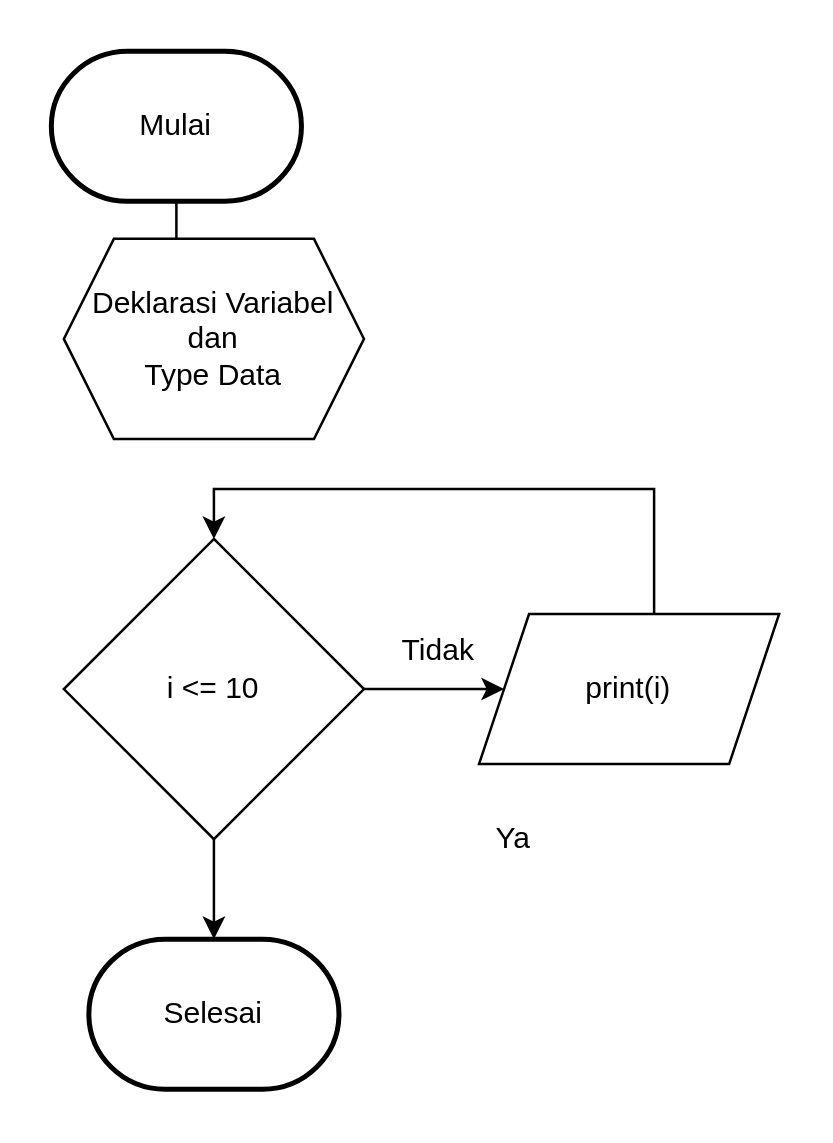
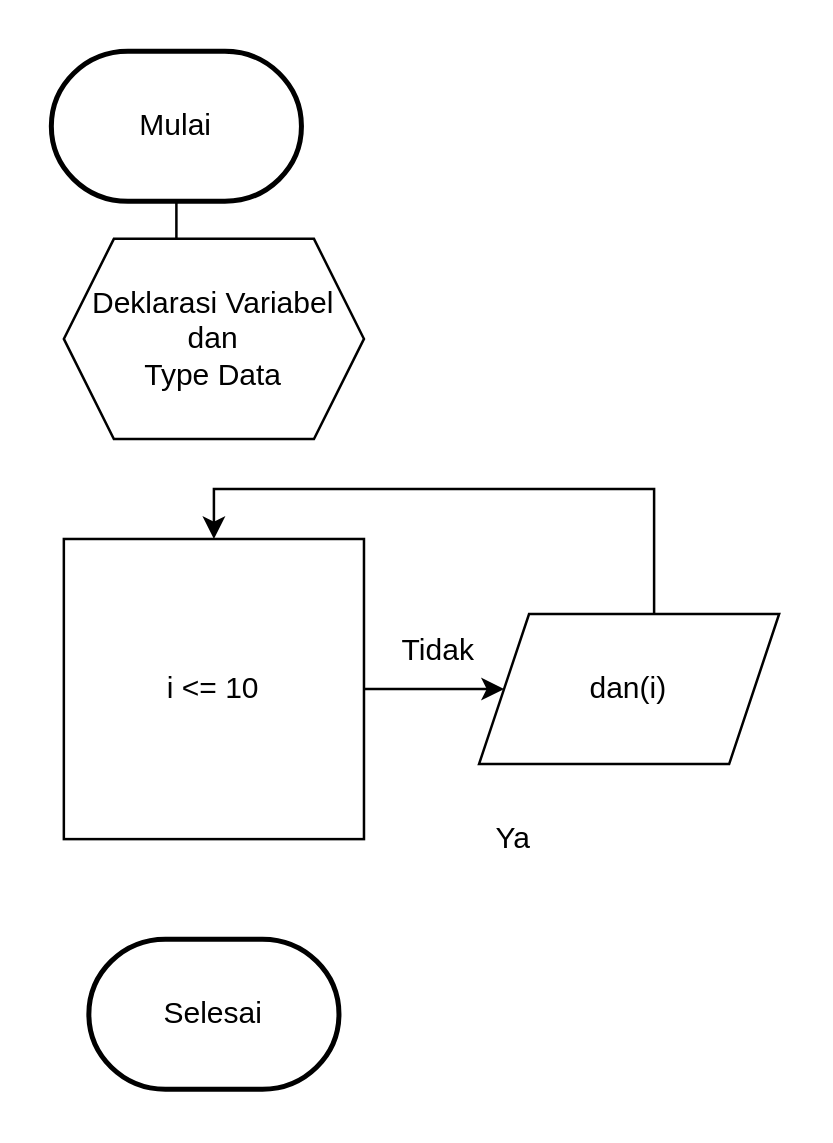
node "i <= 10": shape diamond -> rectangle
node "print(i)": label "print(i)" -> "dan(i)"
edge "i <= 10" -> "Selesai": removed
